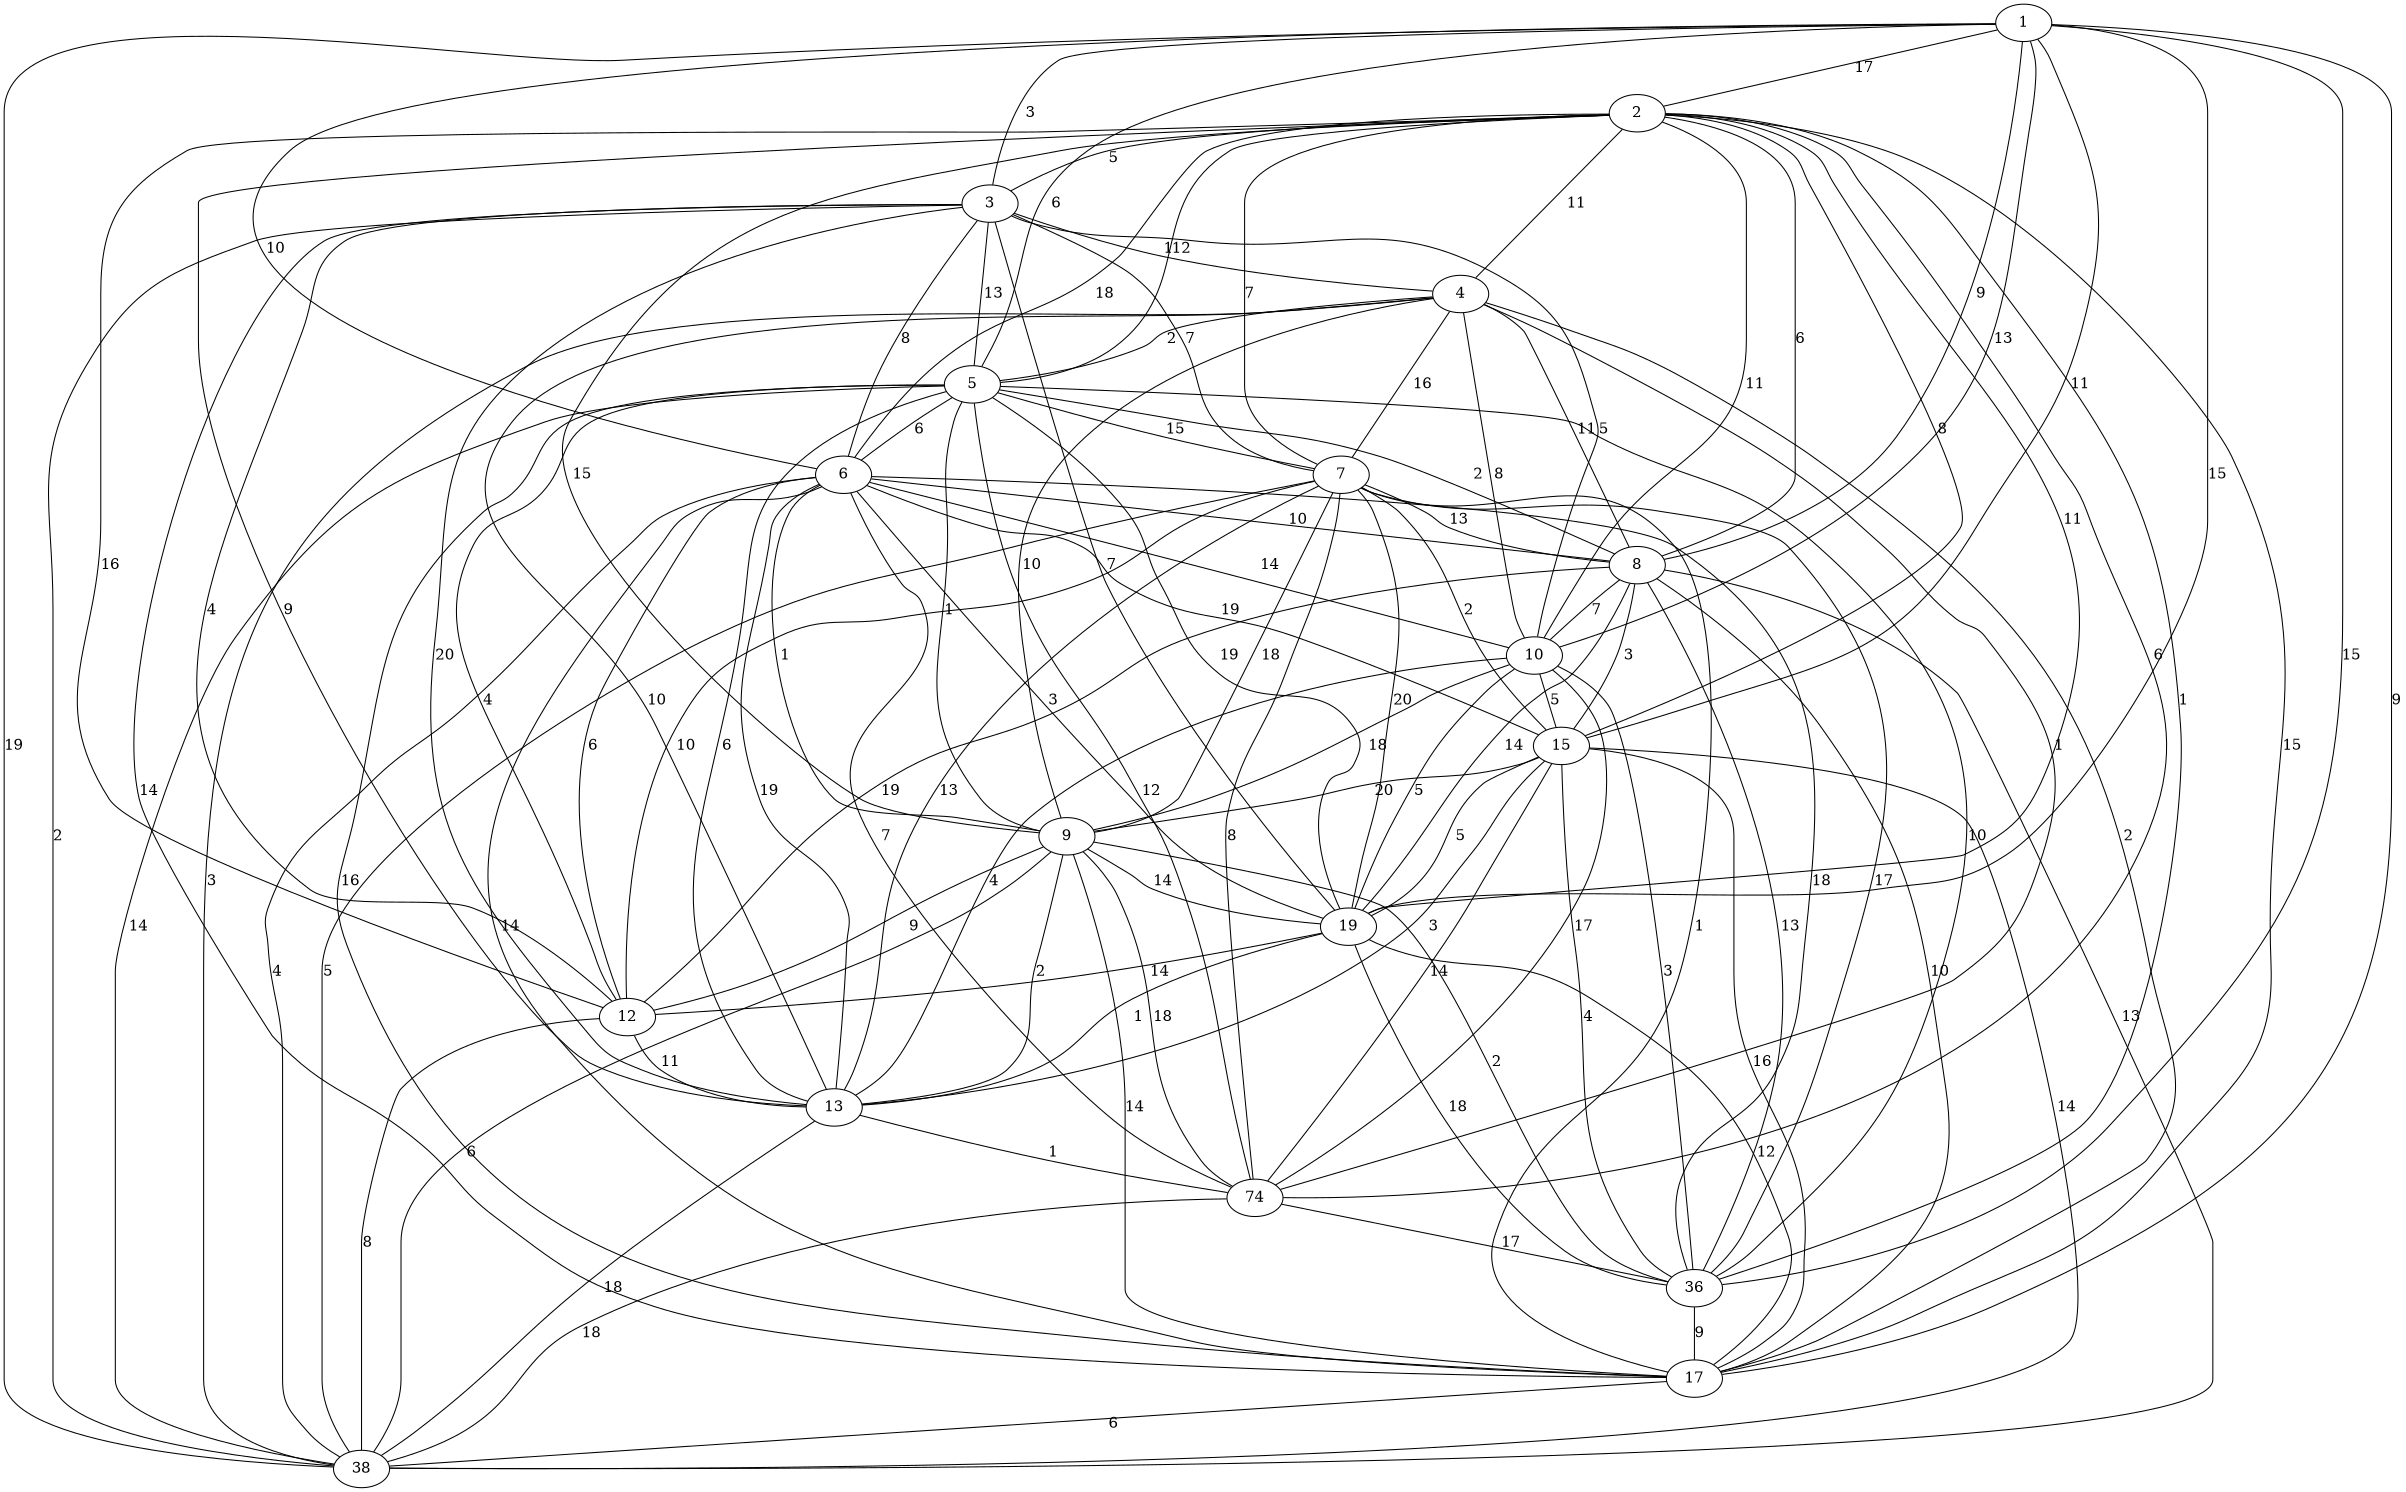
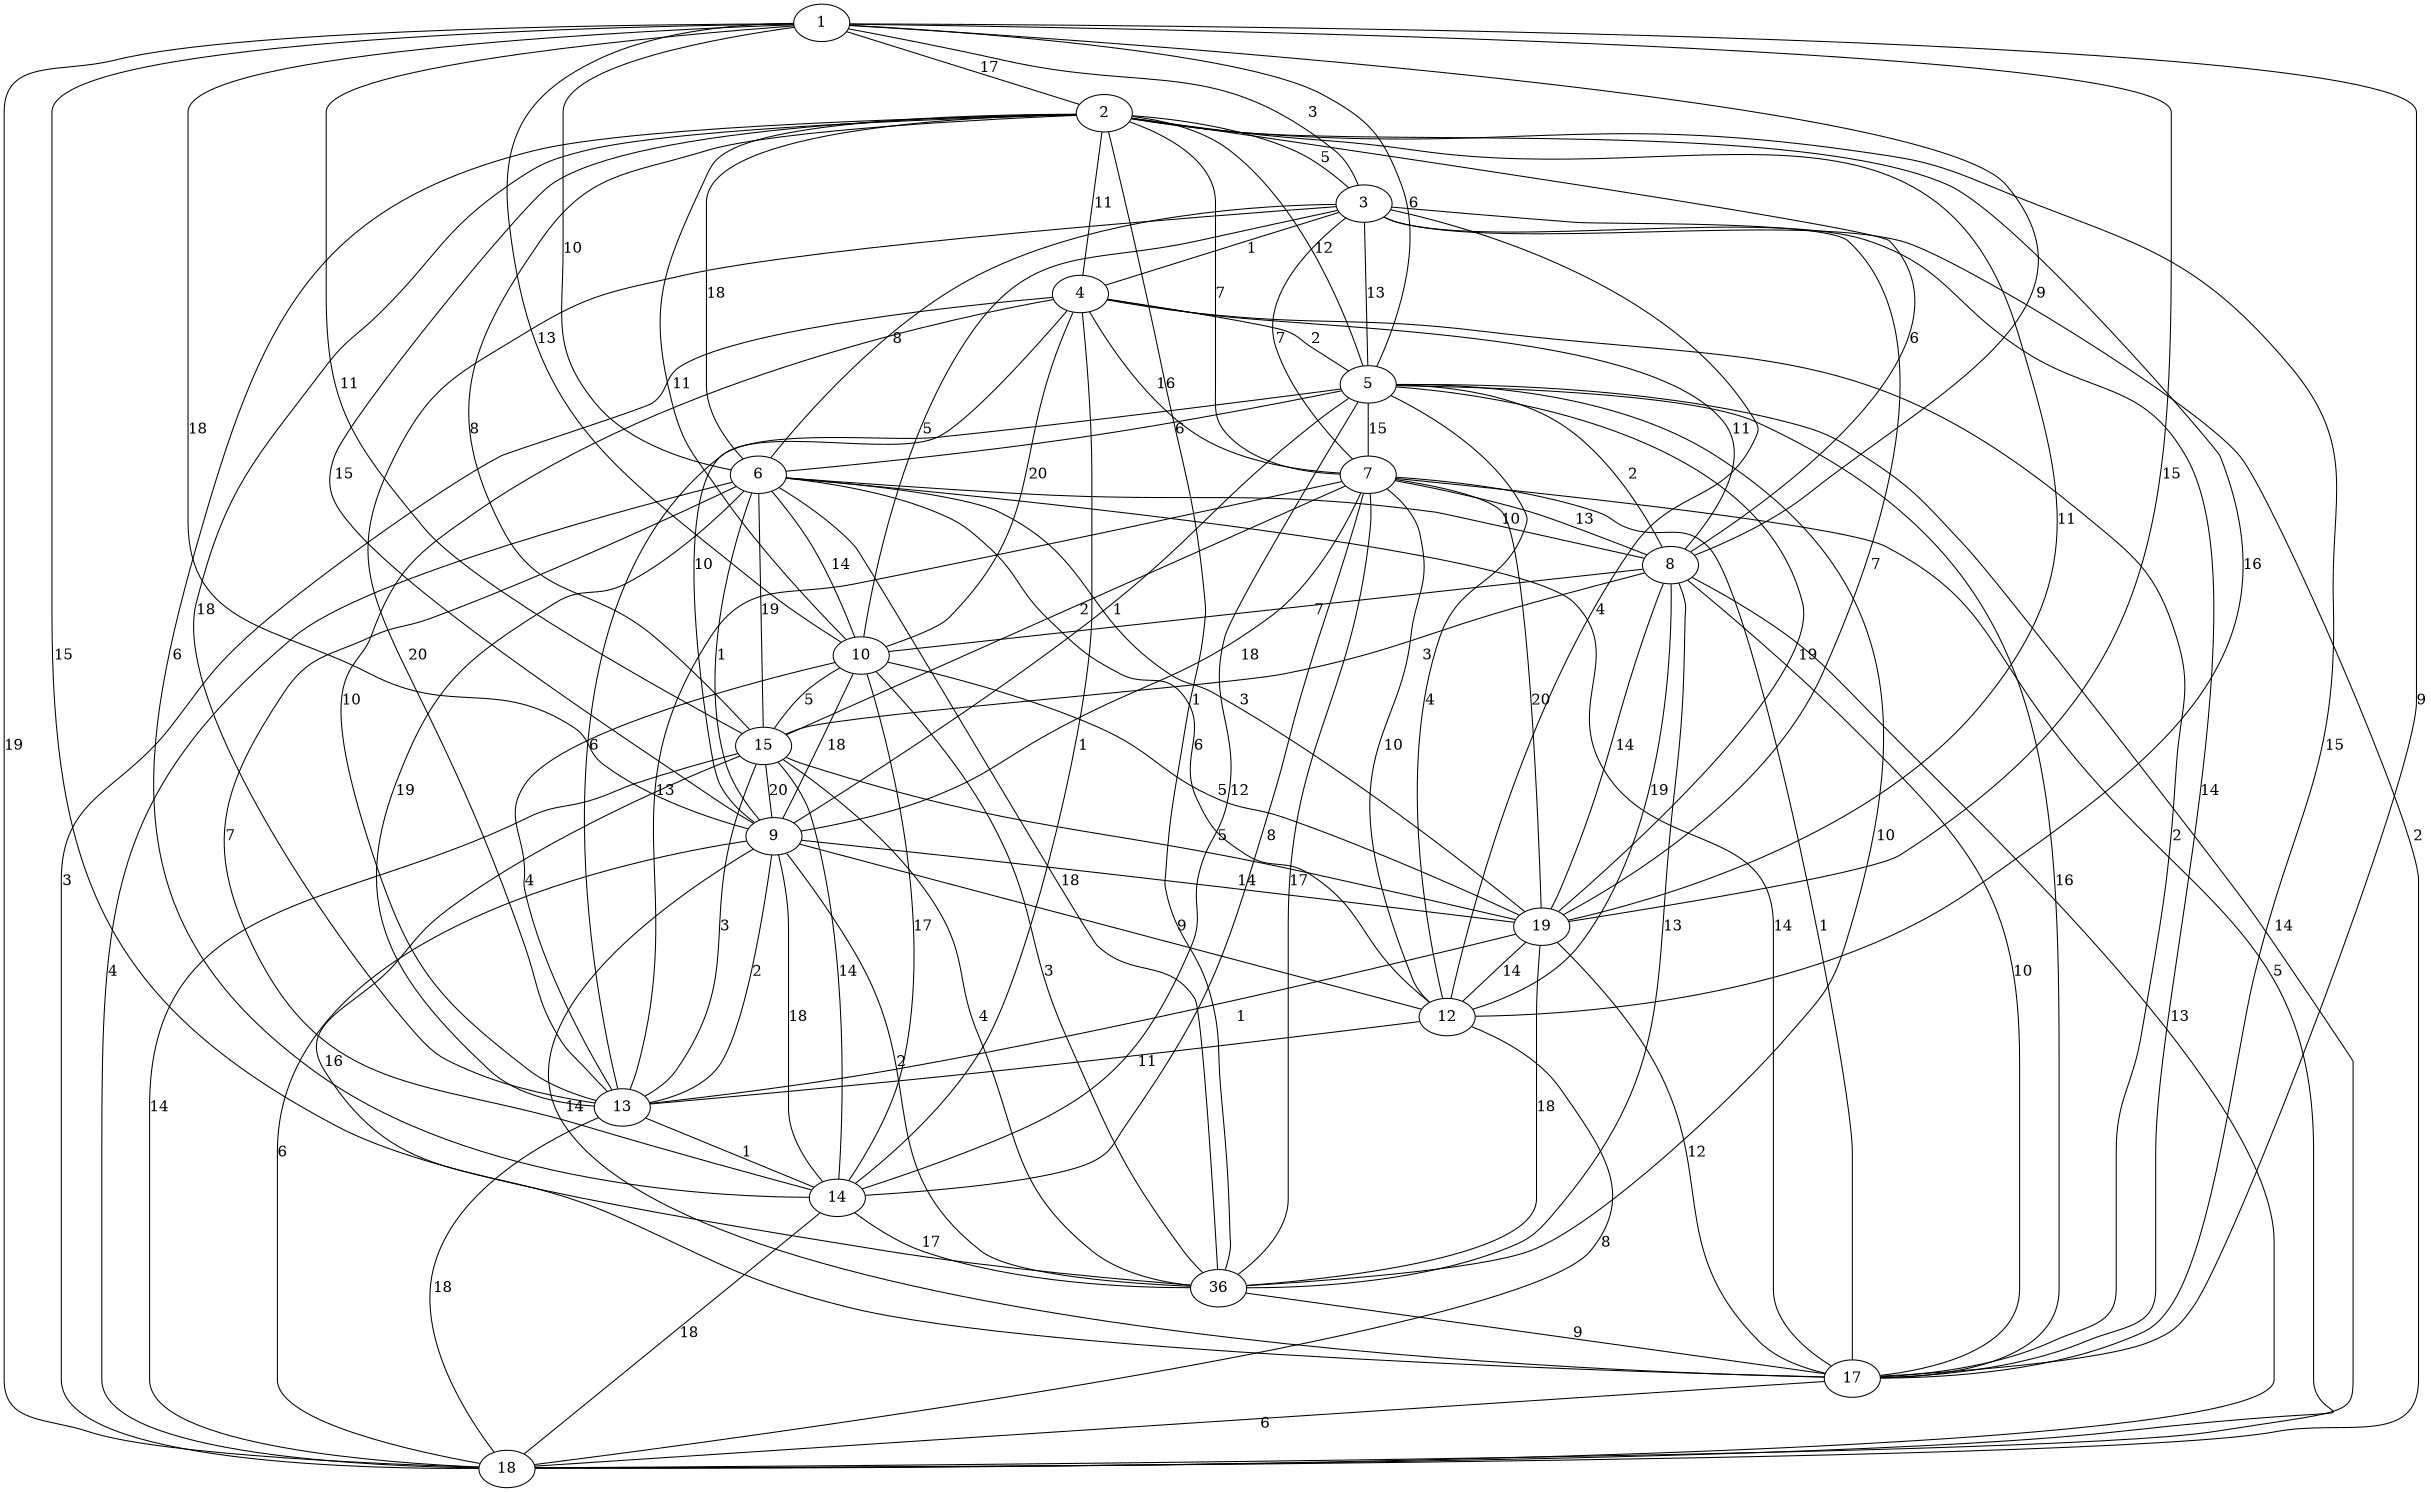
edge "1" -- "9": added, label "18"
edge "4" -- "10": label "8" -> "20"
edge "2" -- "13": label "9" -> "18"
node "74": label "74" -> "14"
node "38": label "38" -> "18"
